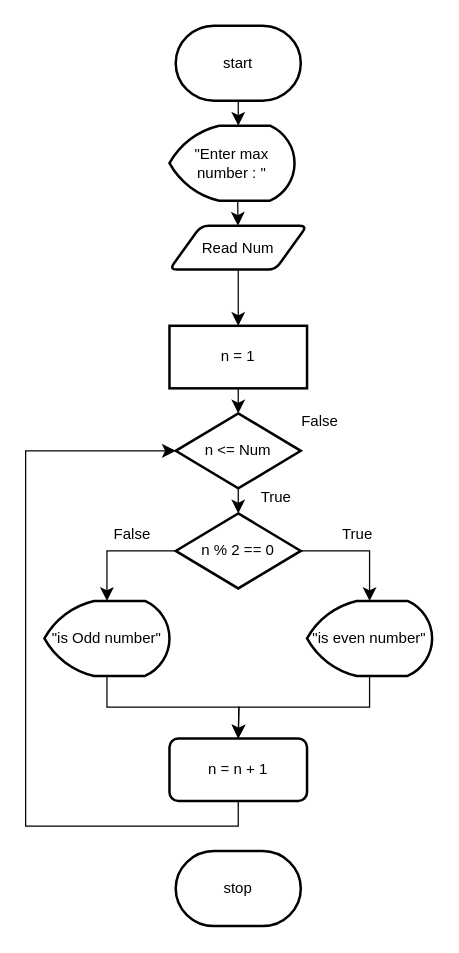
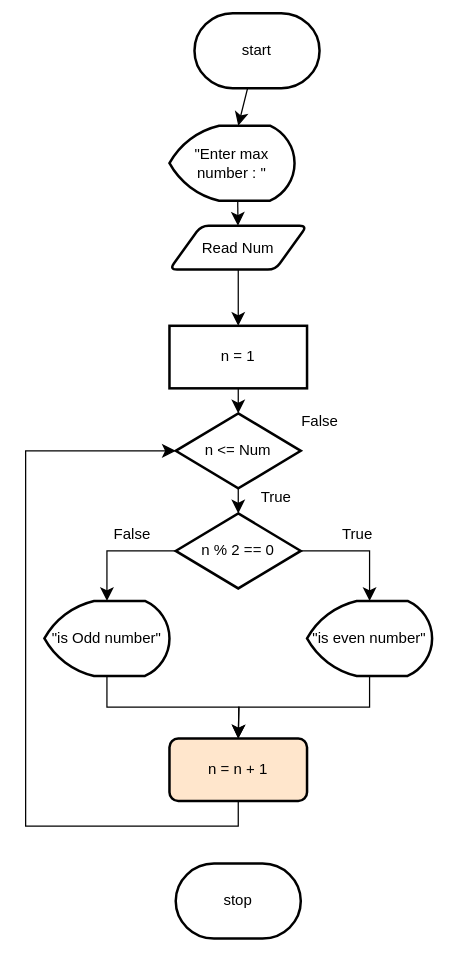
node "start": moved (238, 63) -> (257, 51)
node "n = n + 1": fillcolor #ffffff -> #ffe6cc
node "stop": moved (238, 888) -> (238, 901)
